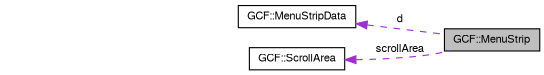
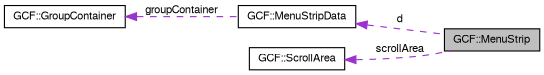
node "GCF::GroupContainer": added
